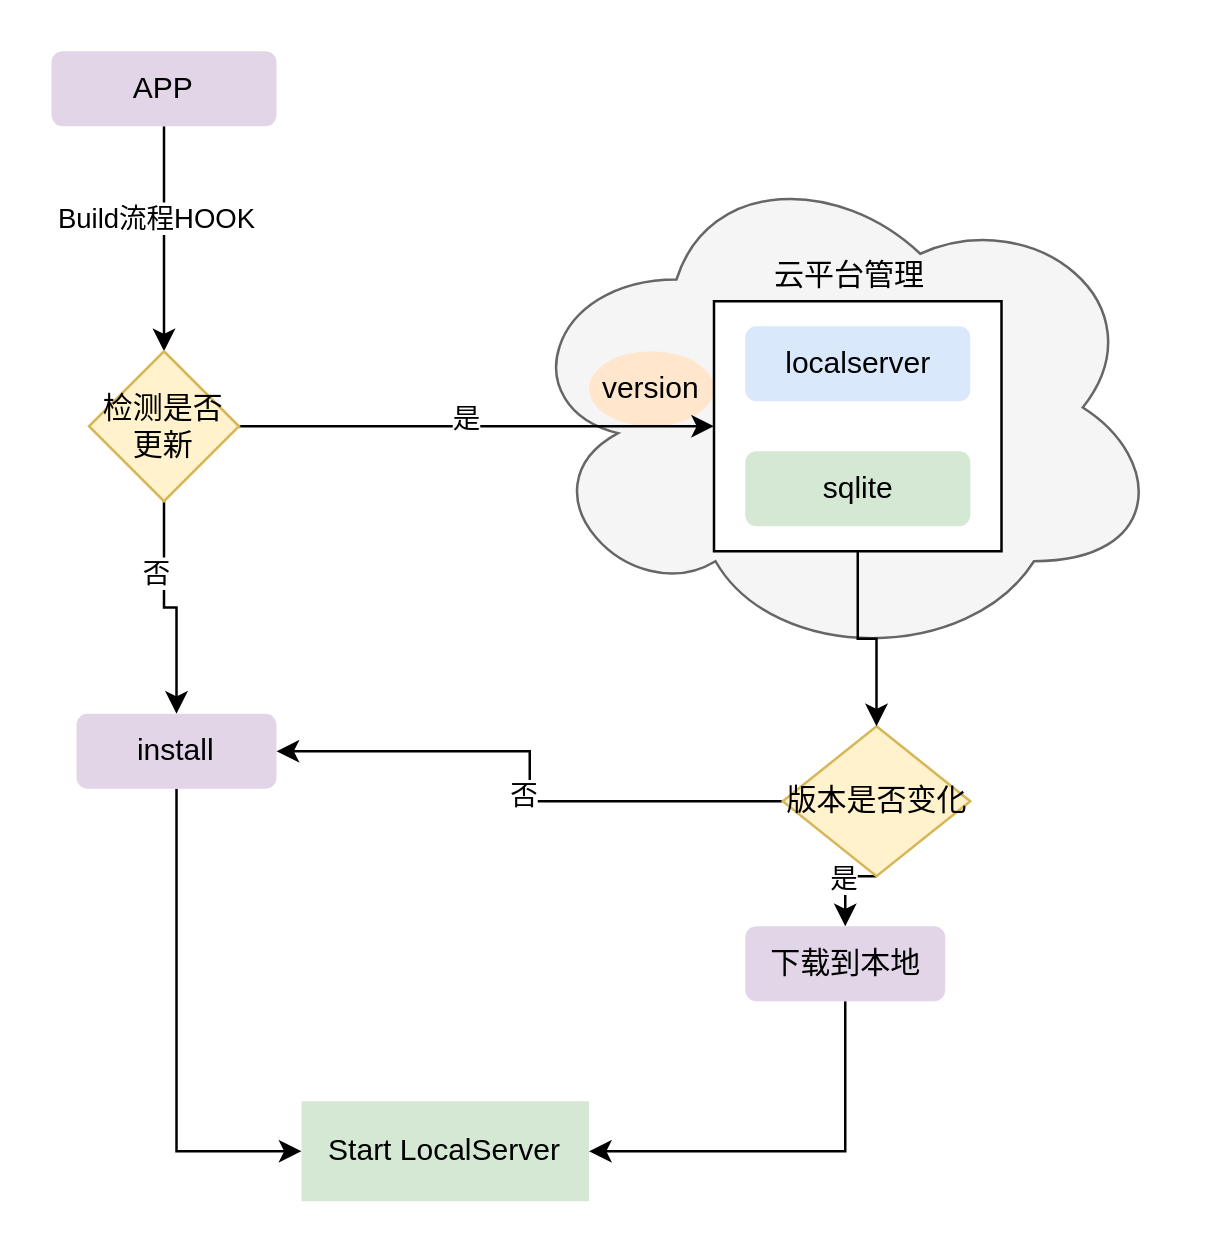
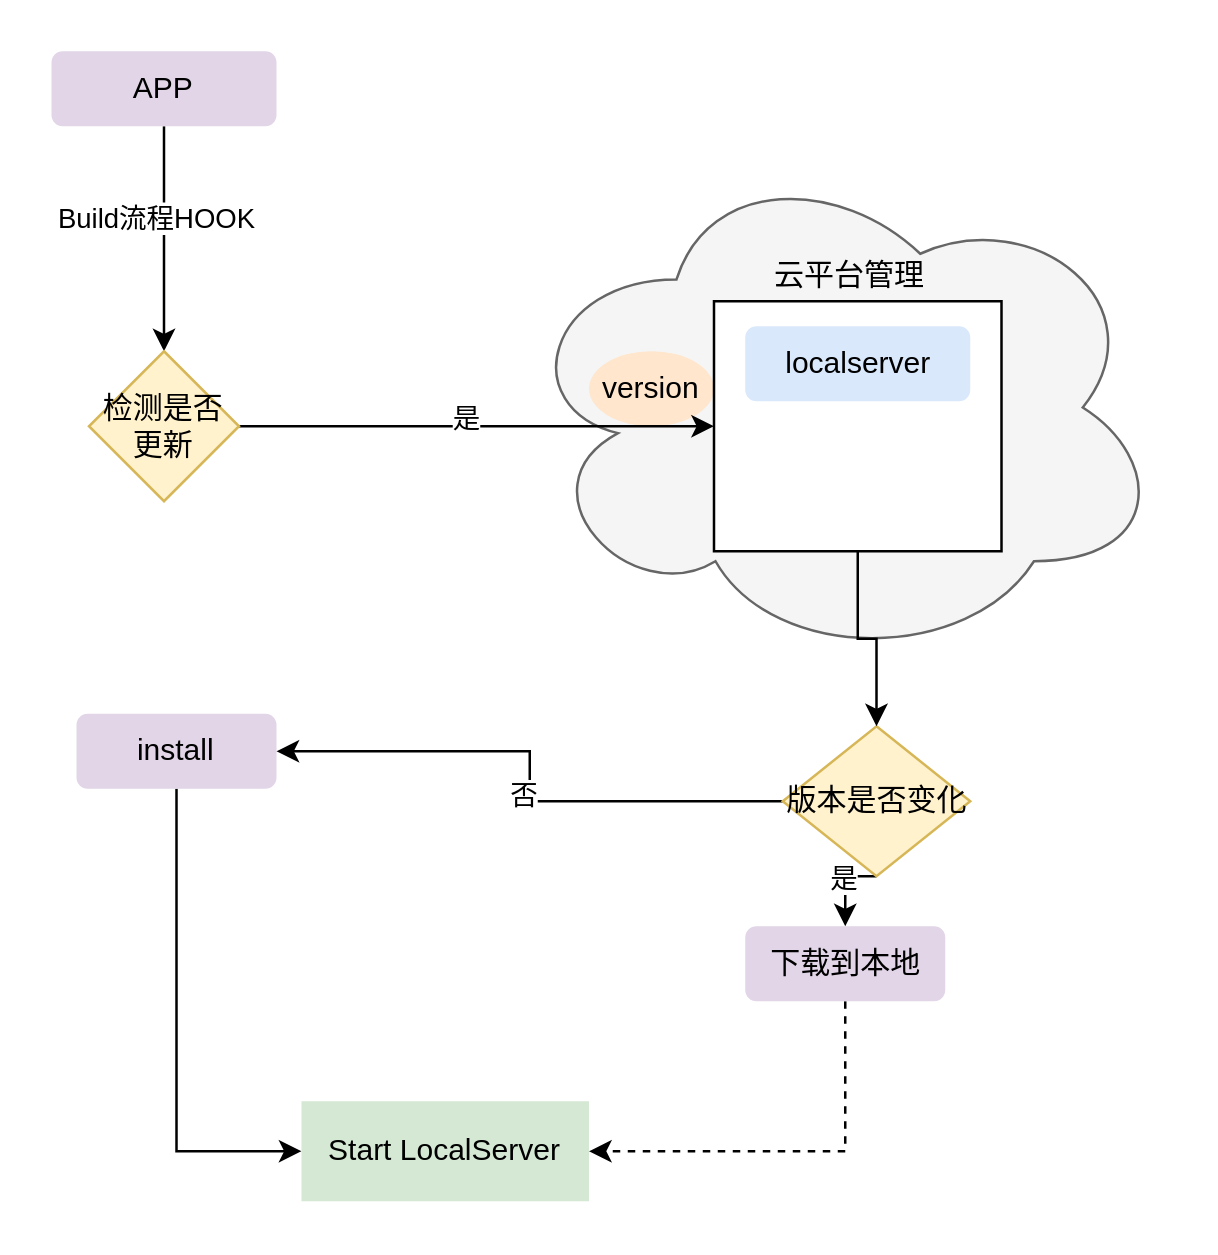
node "sqlite": removed
edge "检测是否更新" -> "install": removed, label "否"
edge "下载到本地" -> "Start LocalServer": style solid -> dashed
